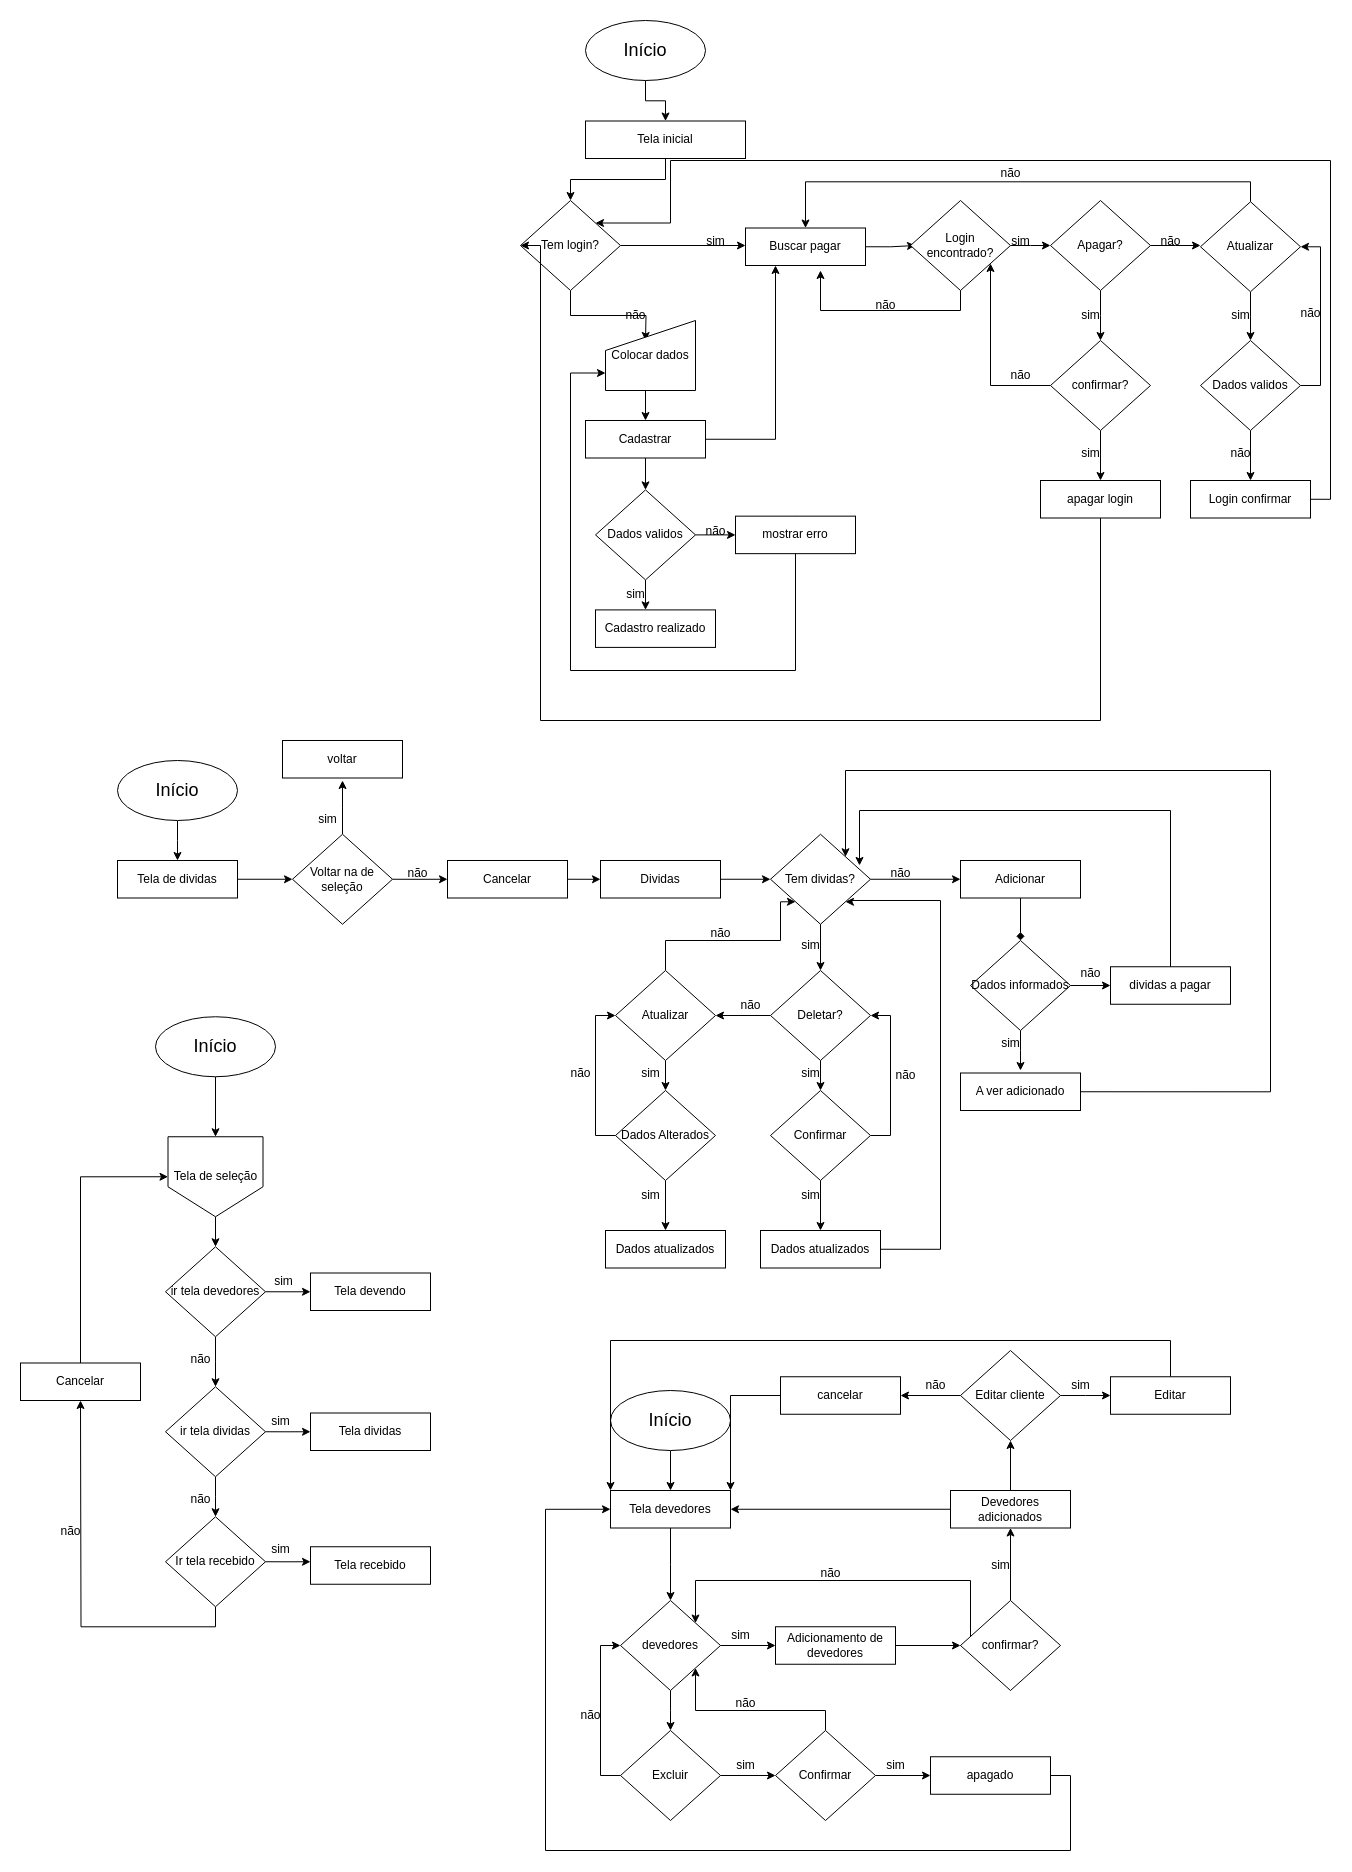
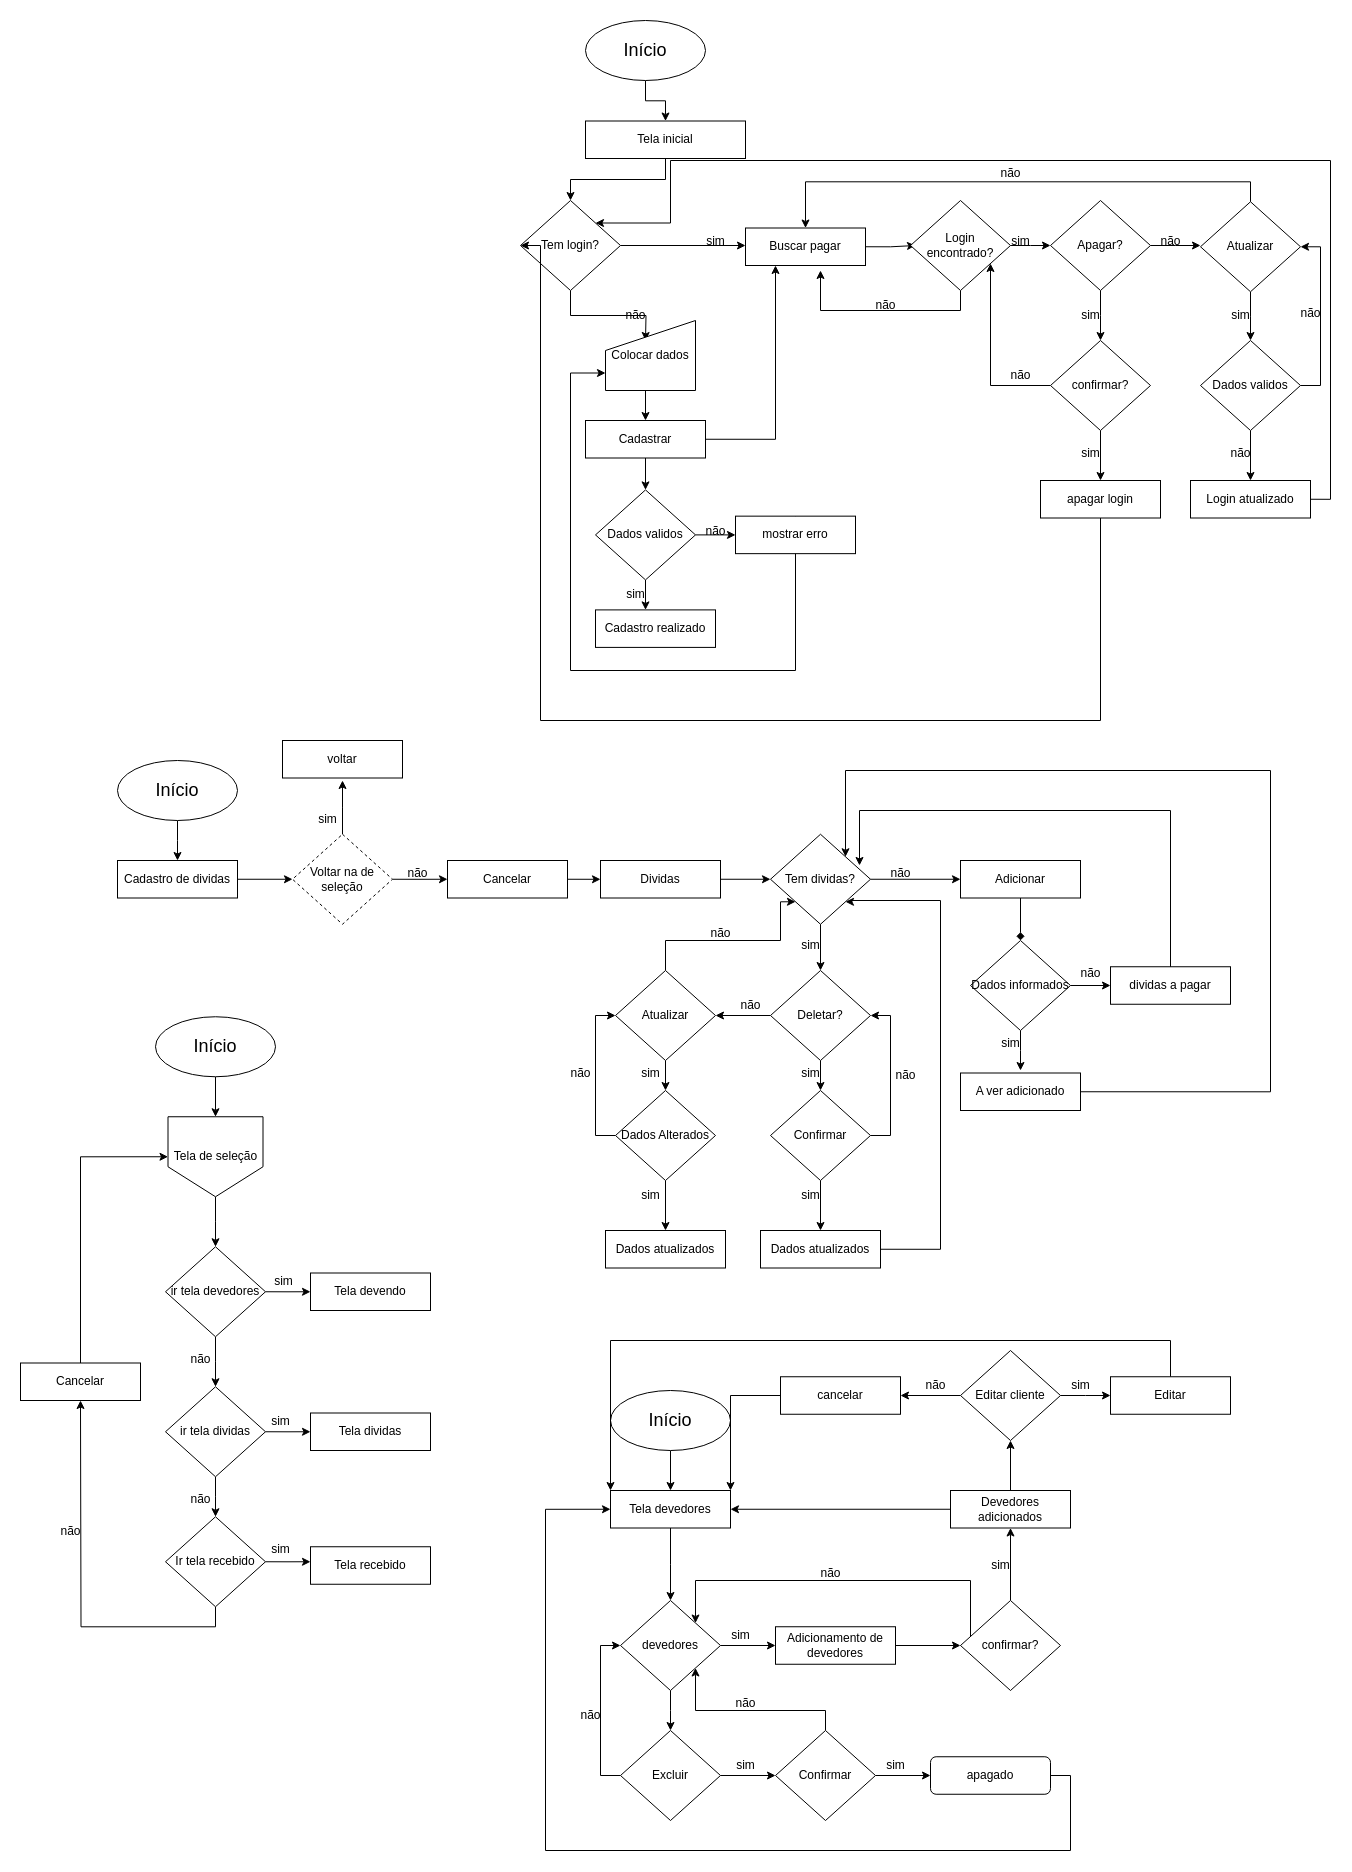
node "Login confirmar": label "Login confirmar" -> "Login atualizado"
node "Voltar na de seleção": style solid -> dashed
node "Tela de dividas": label "Tela de dividas" -> "Cadastro de dividas"
node "Tela de seleção": moved (216, 1177) -> (216, 1157)
node "apagado": shape rectangle -> rounded rectangle
